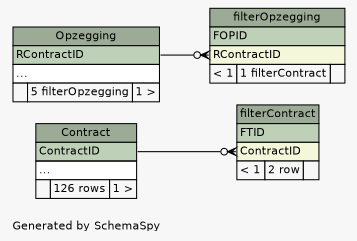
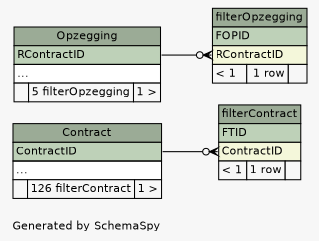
node "filterOpzegging": text "1 filterContract" -> "1 row"
node "filterContract": text "2 row" -> "1 row"
node "Contract": text "126 rows" -> "126 filterContract"
